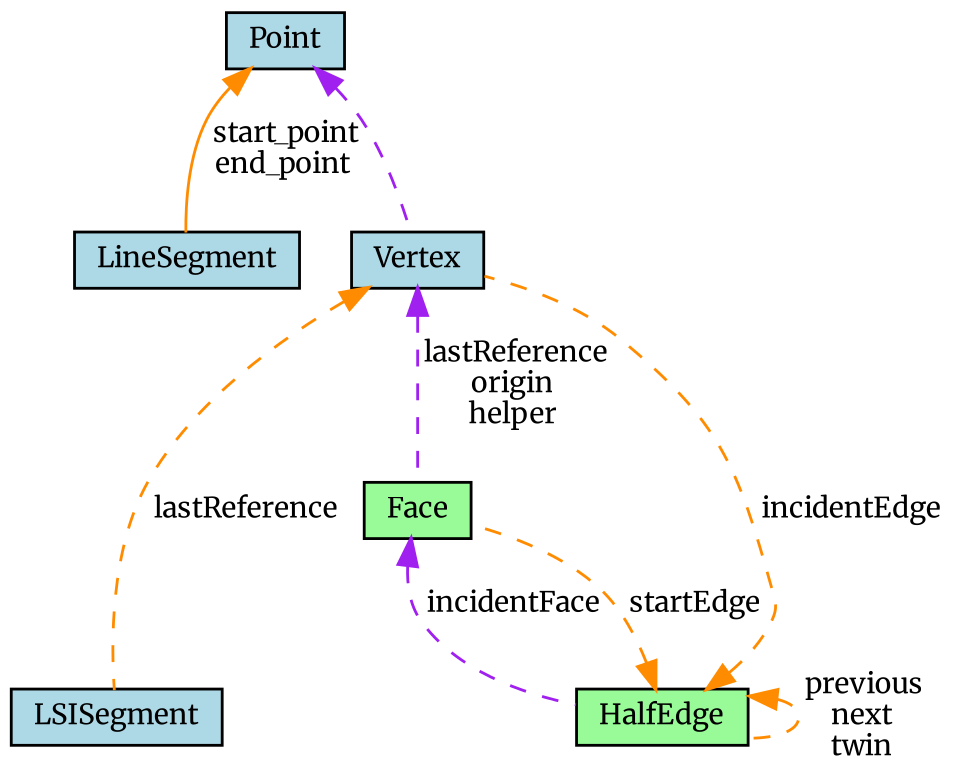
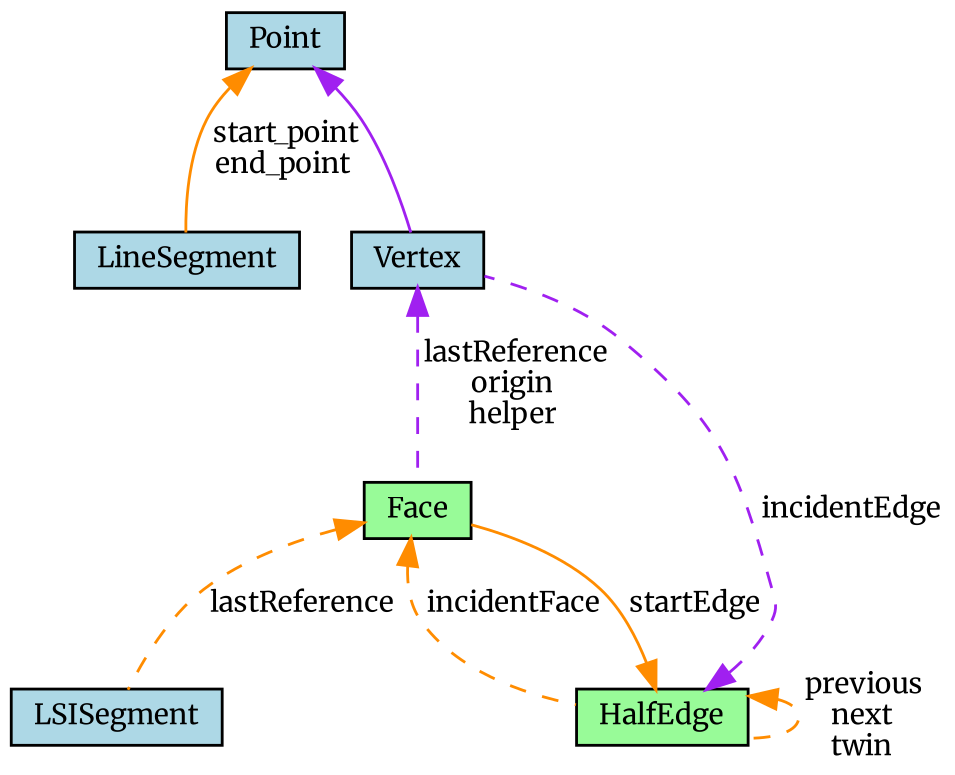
edge "Vertex" -> "Point": style dashed -> solid
edge "Vertex" -> "HalfEdge": color darkorange -> purple
edge "LSISegment" -> "Vertex": now "LSISegment" -> "Face"
edge "Face" -> "HalfEdge": style dashed -> solid
edge "HalfEdge" -> "Face": color purple -> darkorange
